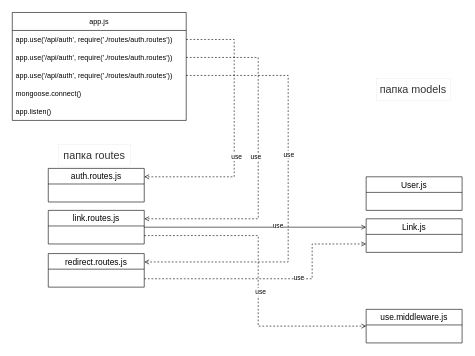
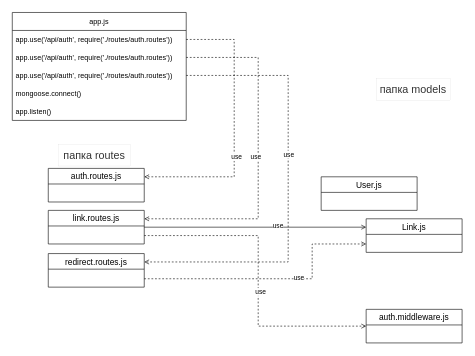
node "User.js": moved (414, 194) -> (369, 194)
node "use.middleware.js": label "use.middleware.js" -> "auth.middleware.js"
